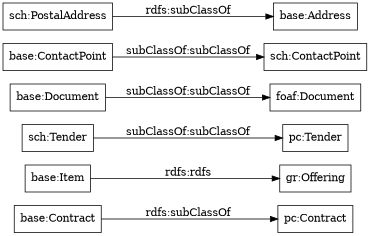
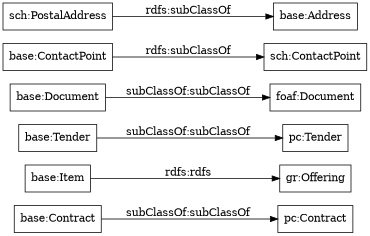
edge "base:ContactPoint" -> "sch:ContactPoint": label "subClassOf:subClassOf" -> "rdfs:subClassOf"
node "sch:Tender": label "sch:Tender" -> "base:Tender"
edge "base:Contract" -> "pc:Contract": label "rdfs:subClassOf" -> "subClassOf:subClassOf"
